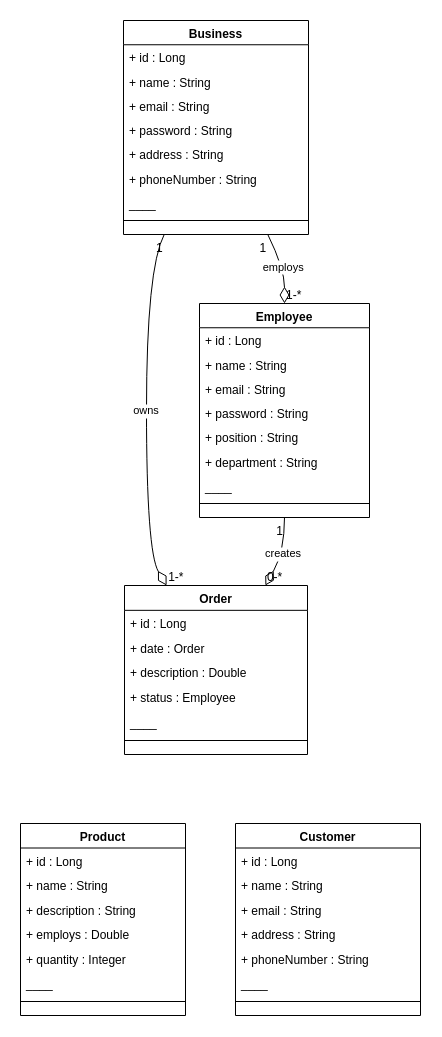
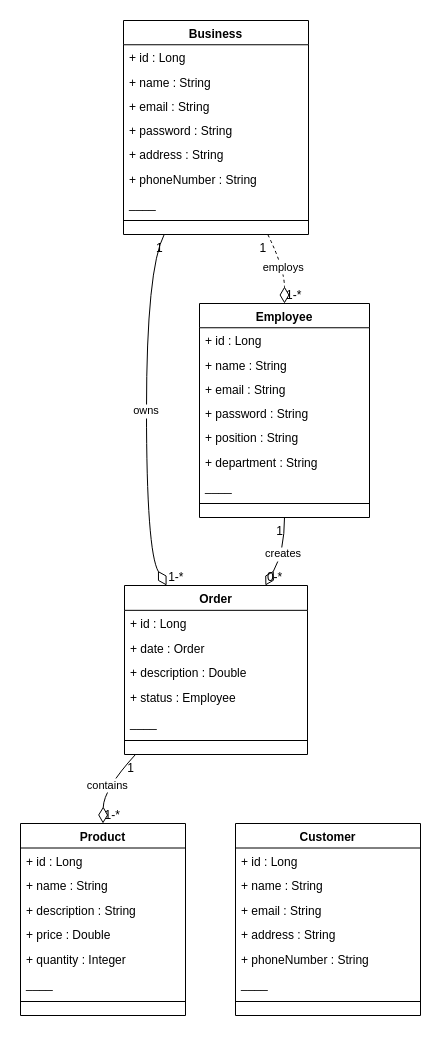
edge "Business" -> "Employee": style solid -> dashed
edge "Order" -> "Product": added, labels "1", "contains", "1-*"
node "+ employs : Double": label "+ employs : Double" -> "+ price : Double"
